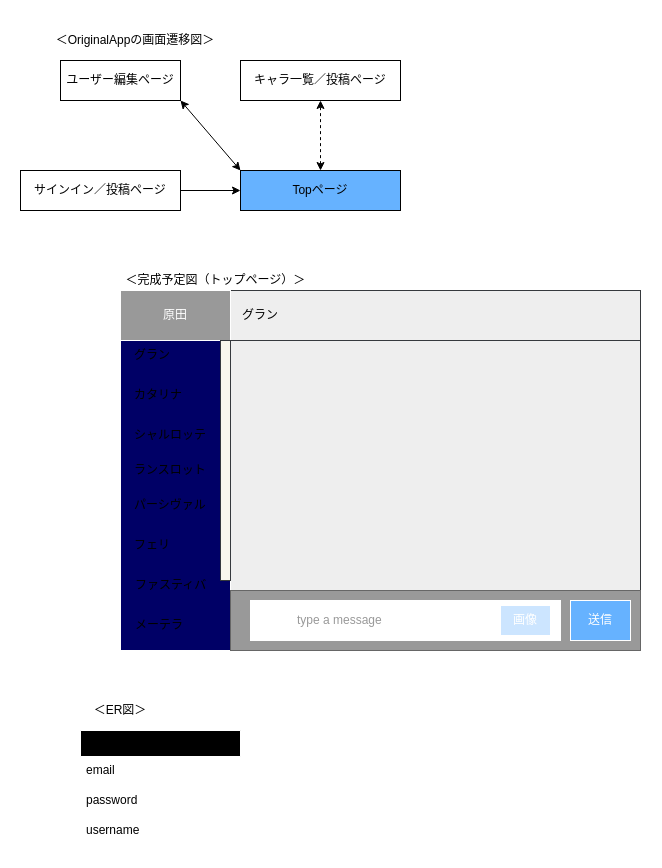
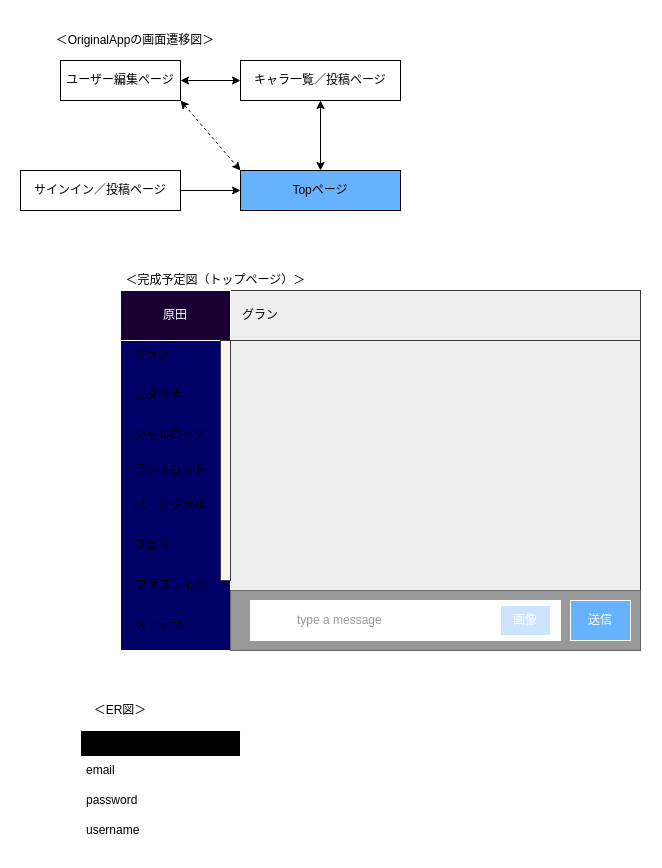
edge "ユーザー編集ページ" -- "キャラ一覧／投稿ページ": added
edge "ユーザー編集ページ" -- "Topページ": style solid -> dashed
edge "キャラ一覧／投稿ページ" -- "Topページ": style dashed -> solid
node "原田": fillcolor #999999 -> #190033
